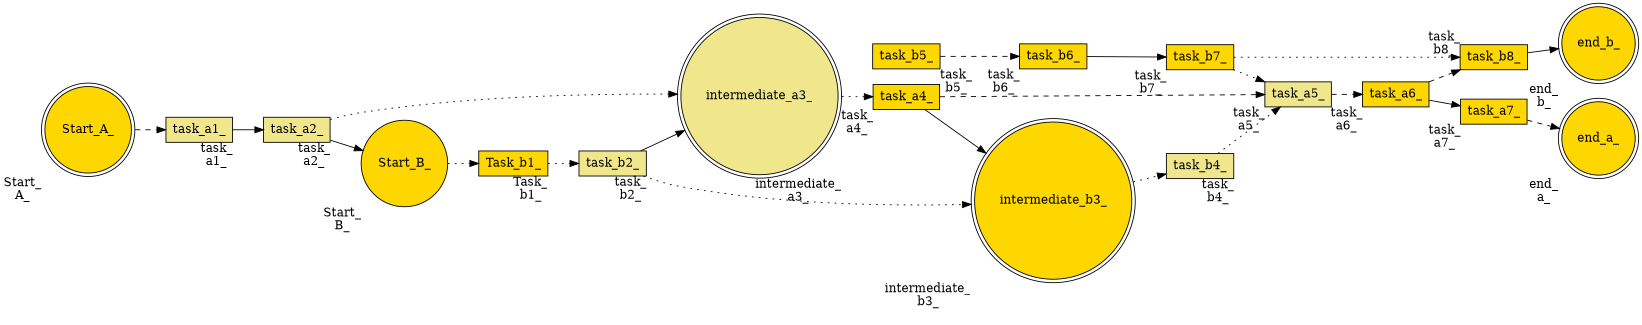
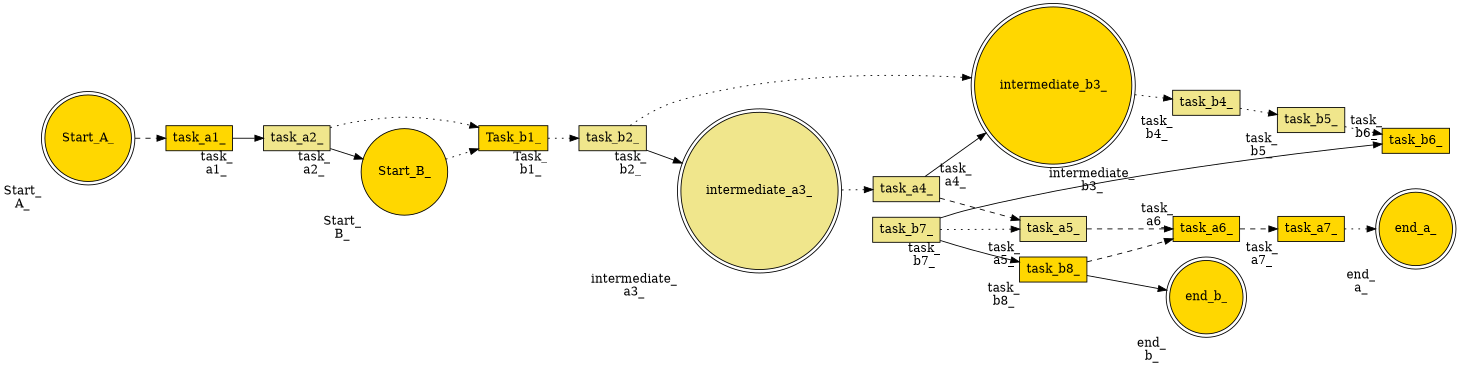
node "task_b5_ task_ b5_": fillcolor gold -> khaki
edge "task_b5_ task_ b5_" -> "task_b6_ task_ b6_": style dashed -> dotted
edge "task_b6_ task_ b6_" -> "task_b7_ task_ b7_": reversed
node "task_b7_ task_ b7_": fillcolor gold -> khaki
edge "task_b7_ task_ b7_" -> "task_b8_ task_ b8_": style dotted -> solid
edge "task_a6_ task_ a6_" -> "task_b8_ task_ b8_": reversed
node "task_a4_ task_ a4_": fillcolor gold -> khaki
edge "task_a2_ task_ a2_" -> "intermediate_a3_ intermediate_ a3_": now "task_a2_ task_ a2_" -> "Task_b1_ Task_ b1_"
edge "task_a6_ task_ a6_" -> "task_a7_ task_ a7_": style solid -> dashed
edge "task_a7_ task_ a7_" -> "end_a_ end_ a_": style dashed -> dotted
node "task_a1_ task_ a1_": fillcolor khaki -> gold
edge "task_b4_ task_ b4_" -> "task_a5_ task_ a5_": now "task_b4_ task_ b4_" -> "task_b5_ task_ b5_"
